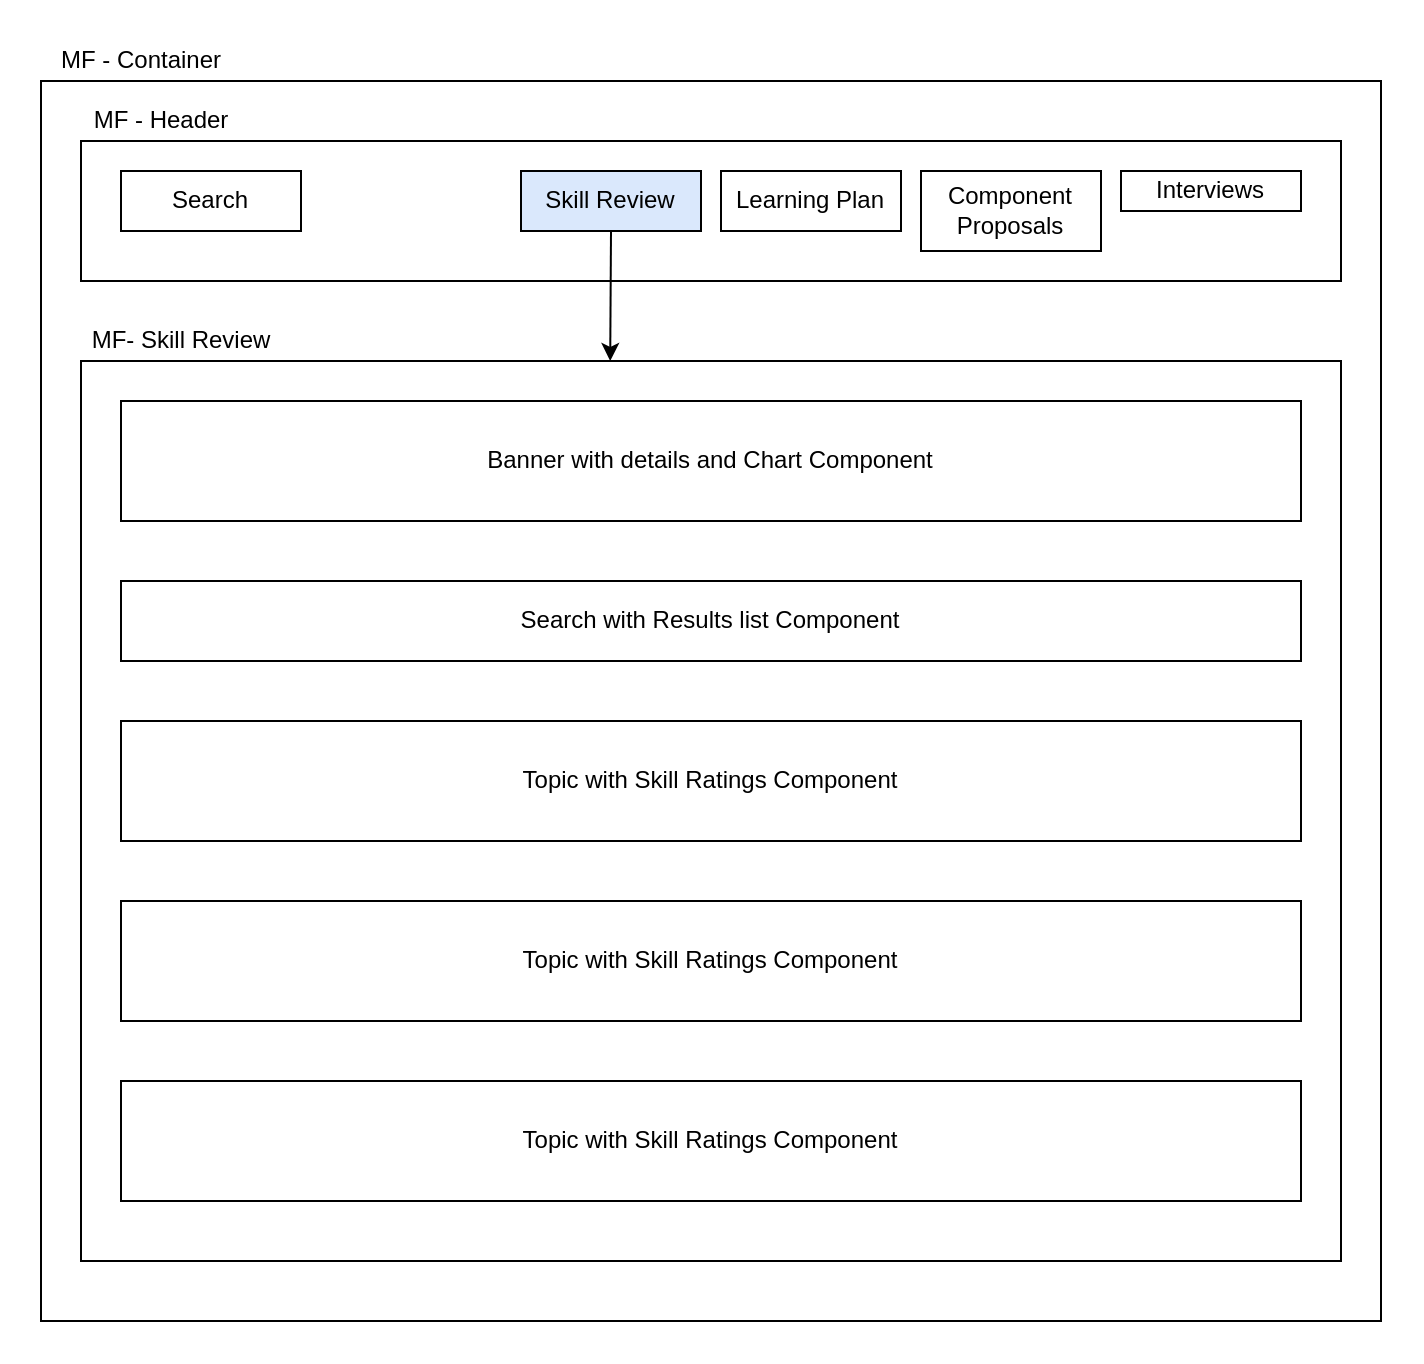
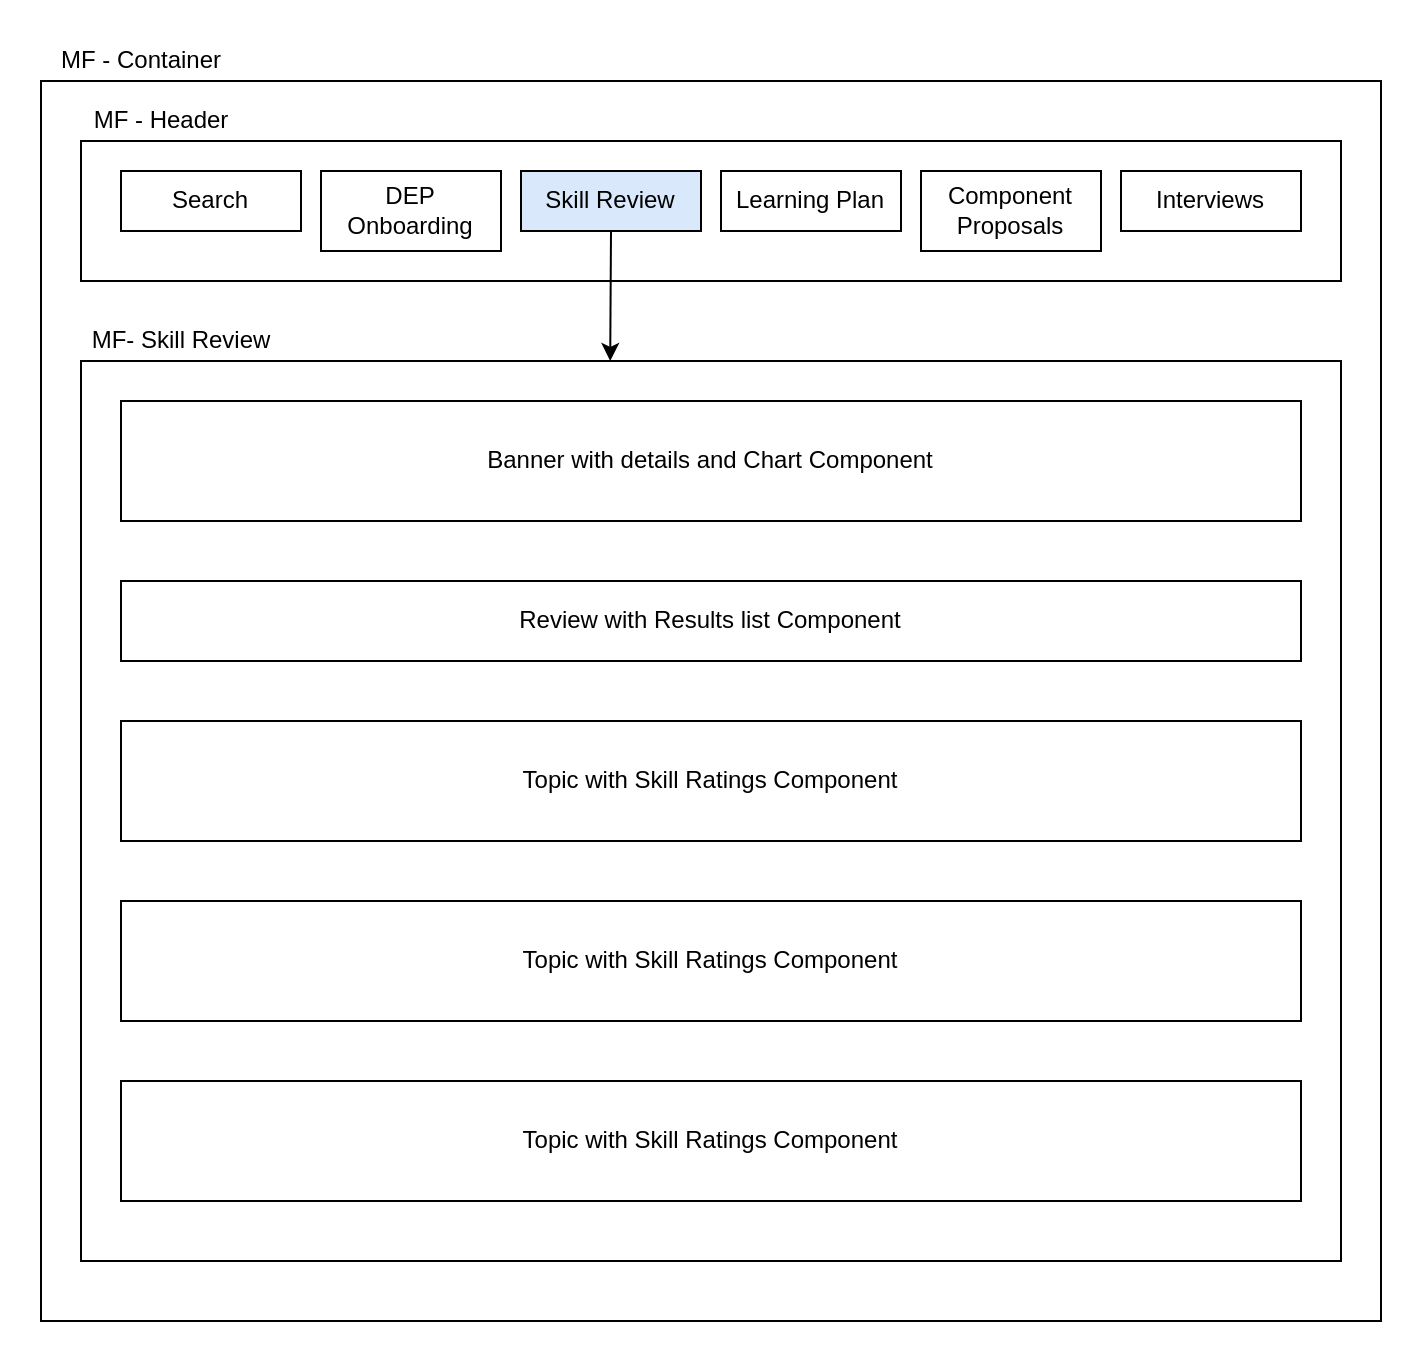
node "Interviews": size 180x40 -> 180x60
node "DEP Onboarding": added
node "Search with Results list Component": label "Search with Results list Component" -> "Review with Results list Component"
